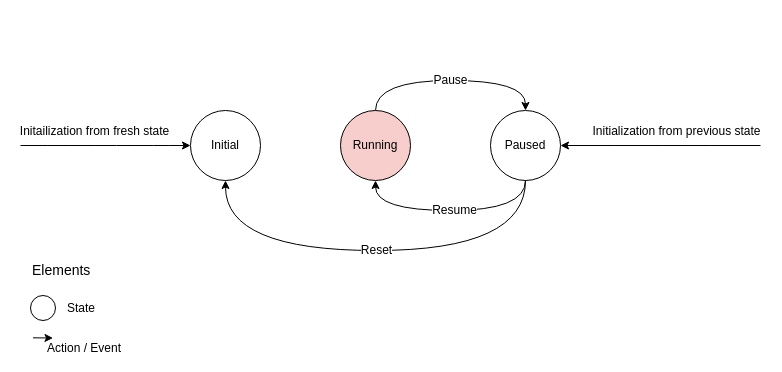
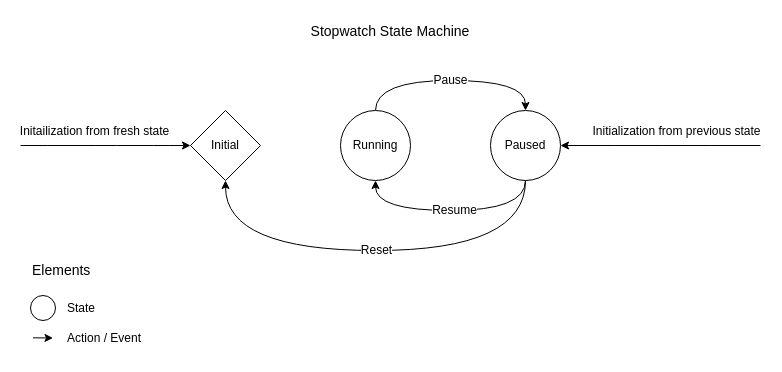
node "Stopwatch State Machine": added
node "Initial": shape ellipse -> diamond
node "Running": fillcolor #f8cecc -> #ffffff
node "Action / Event": moved (88, 348) -> (108, 338)
